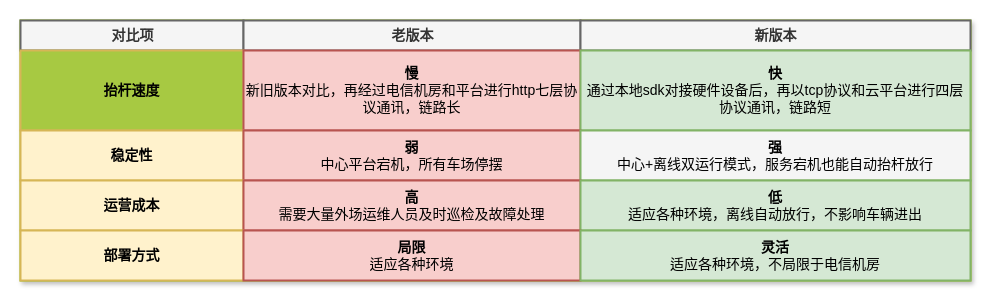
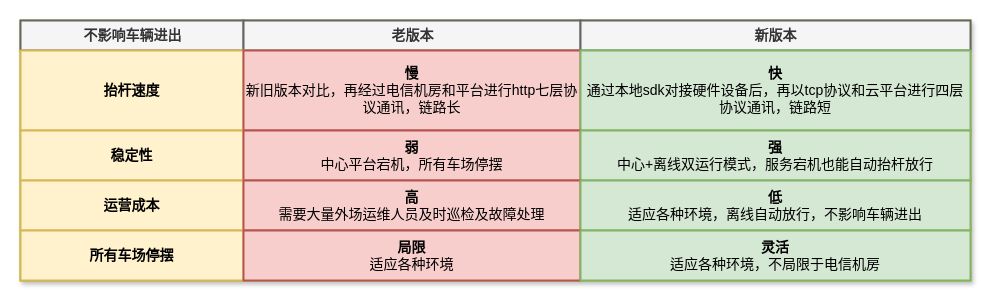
node "对比项": label "对比项" -> "不影响车辆进出"
node "抬杆速度": fillcolor #a7c942 -> #fff2cc
node "强 中心+离线双运行模式，服务宕机也能自动抬杆放行": fillcolor #f5f5f5 -> #d5e8d4
node "部署方式": label "部署方式" -> "所有车场停摆"
